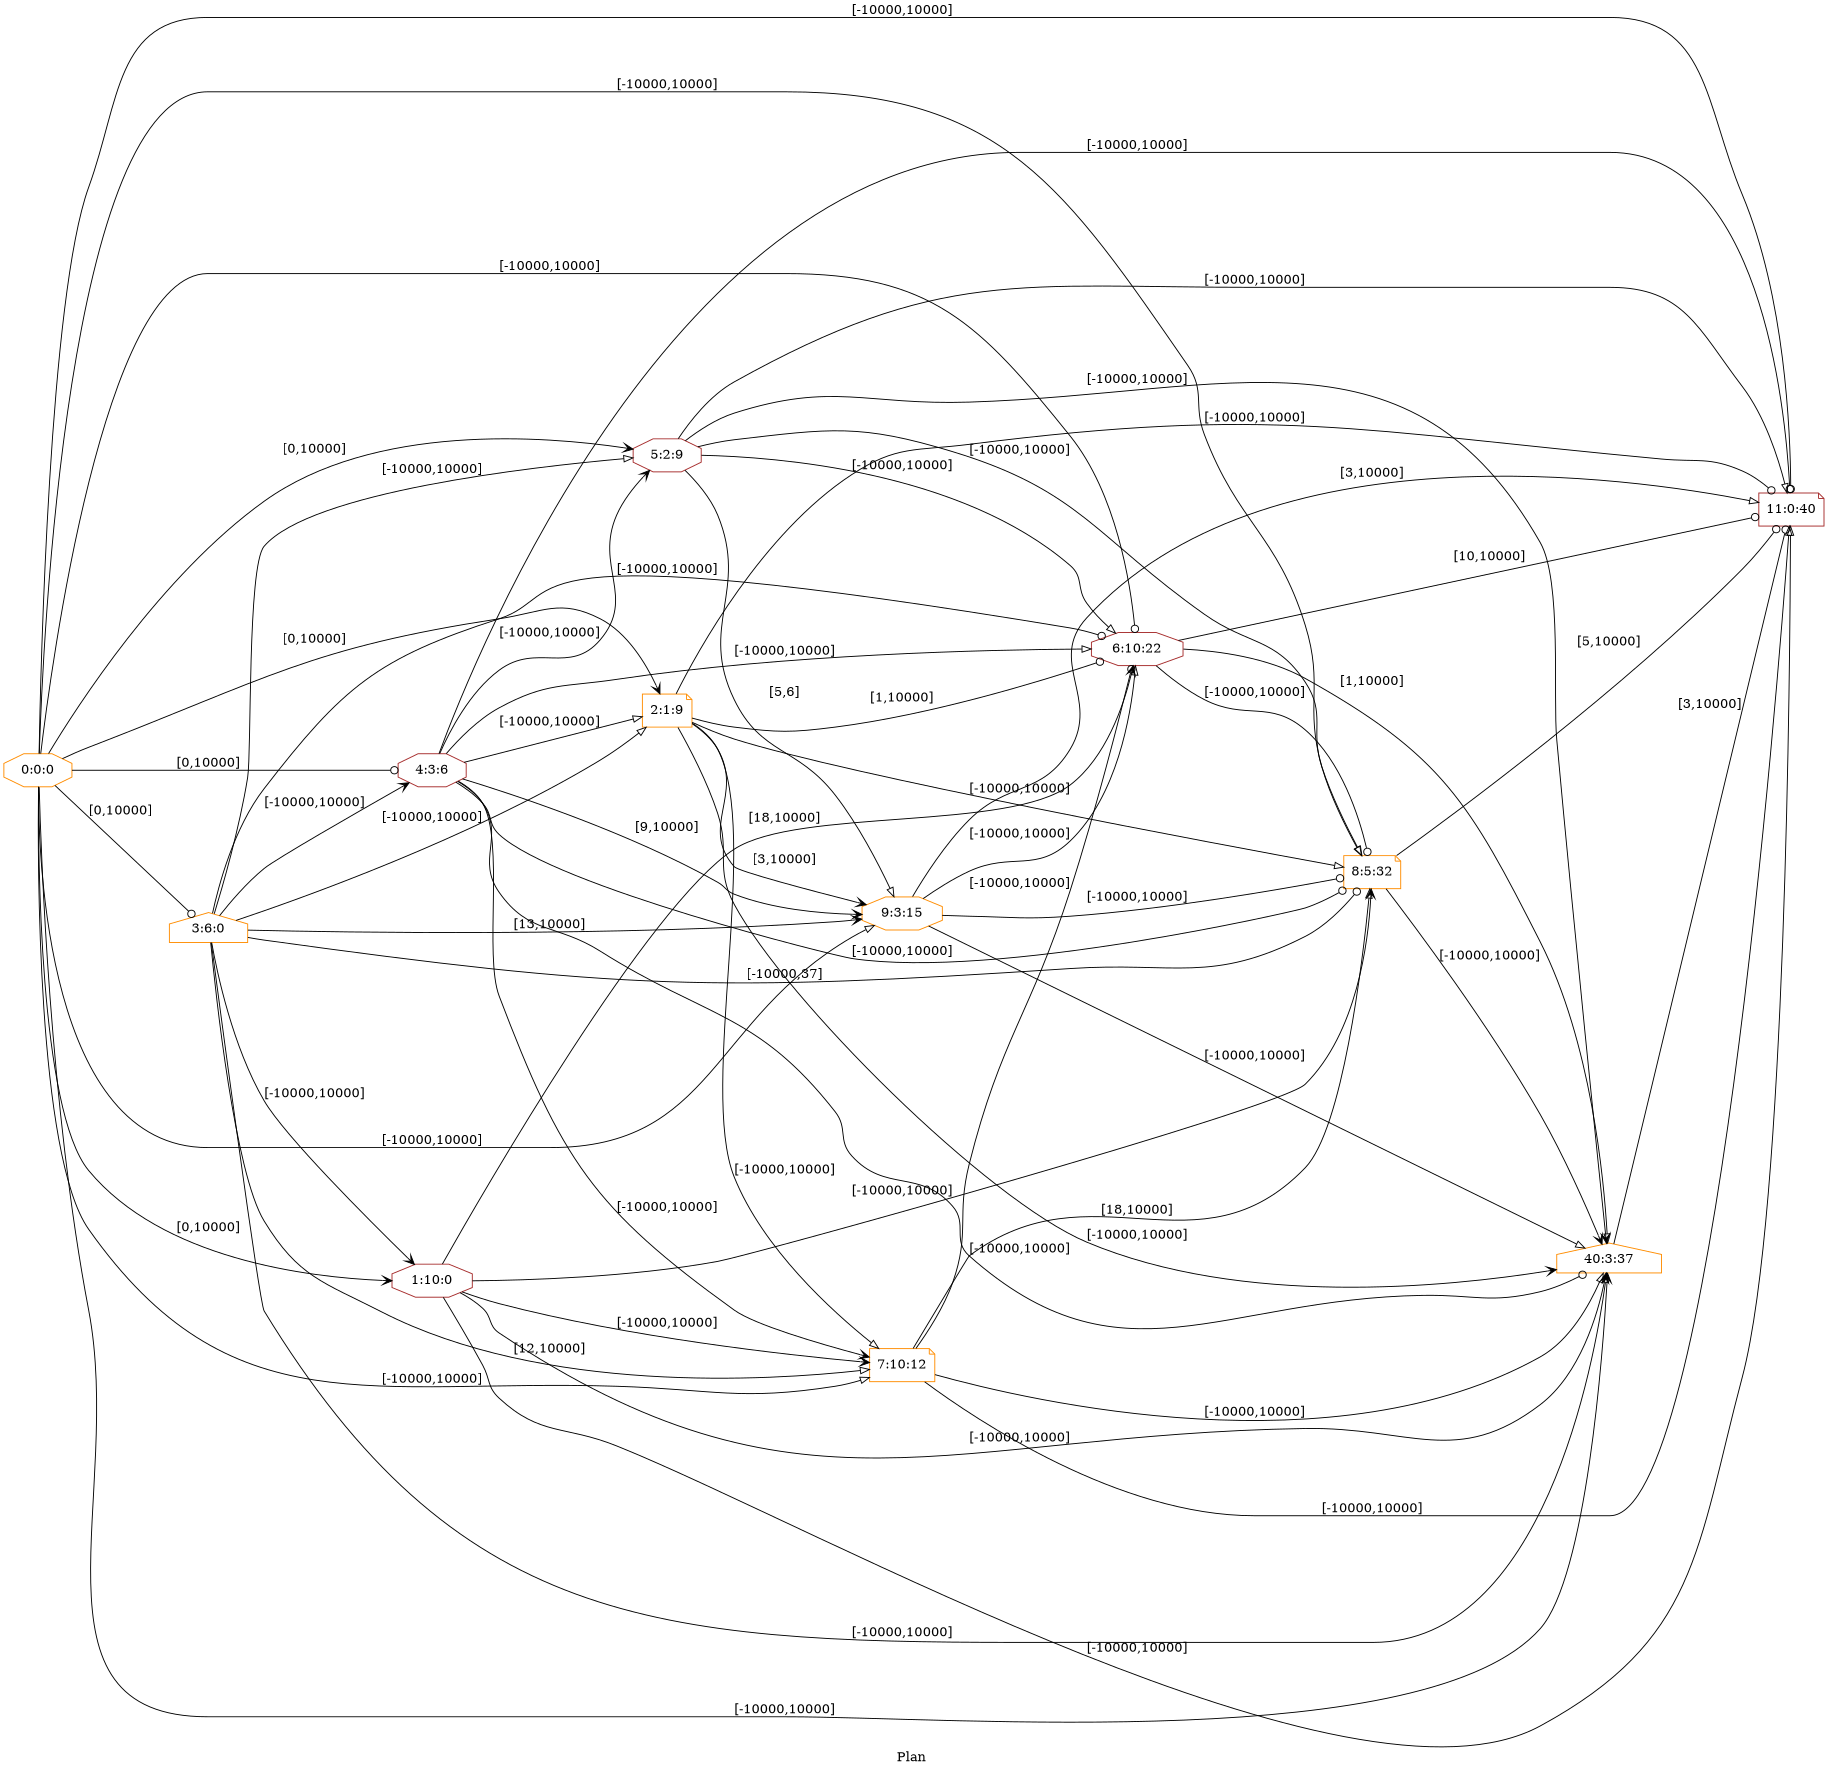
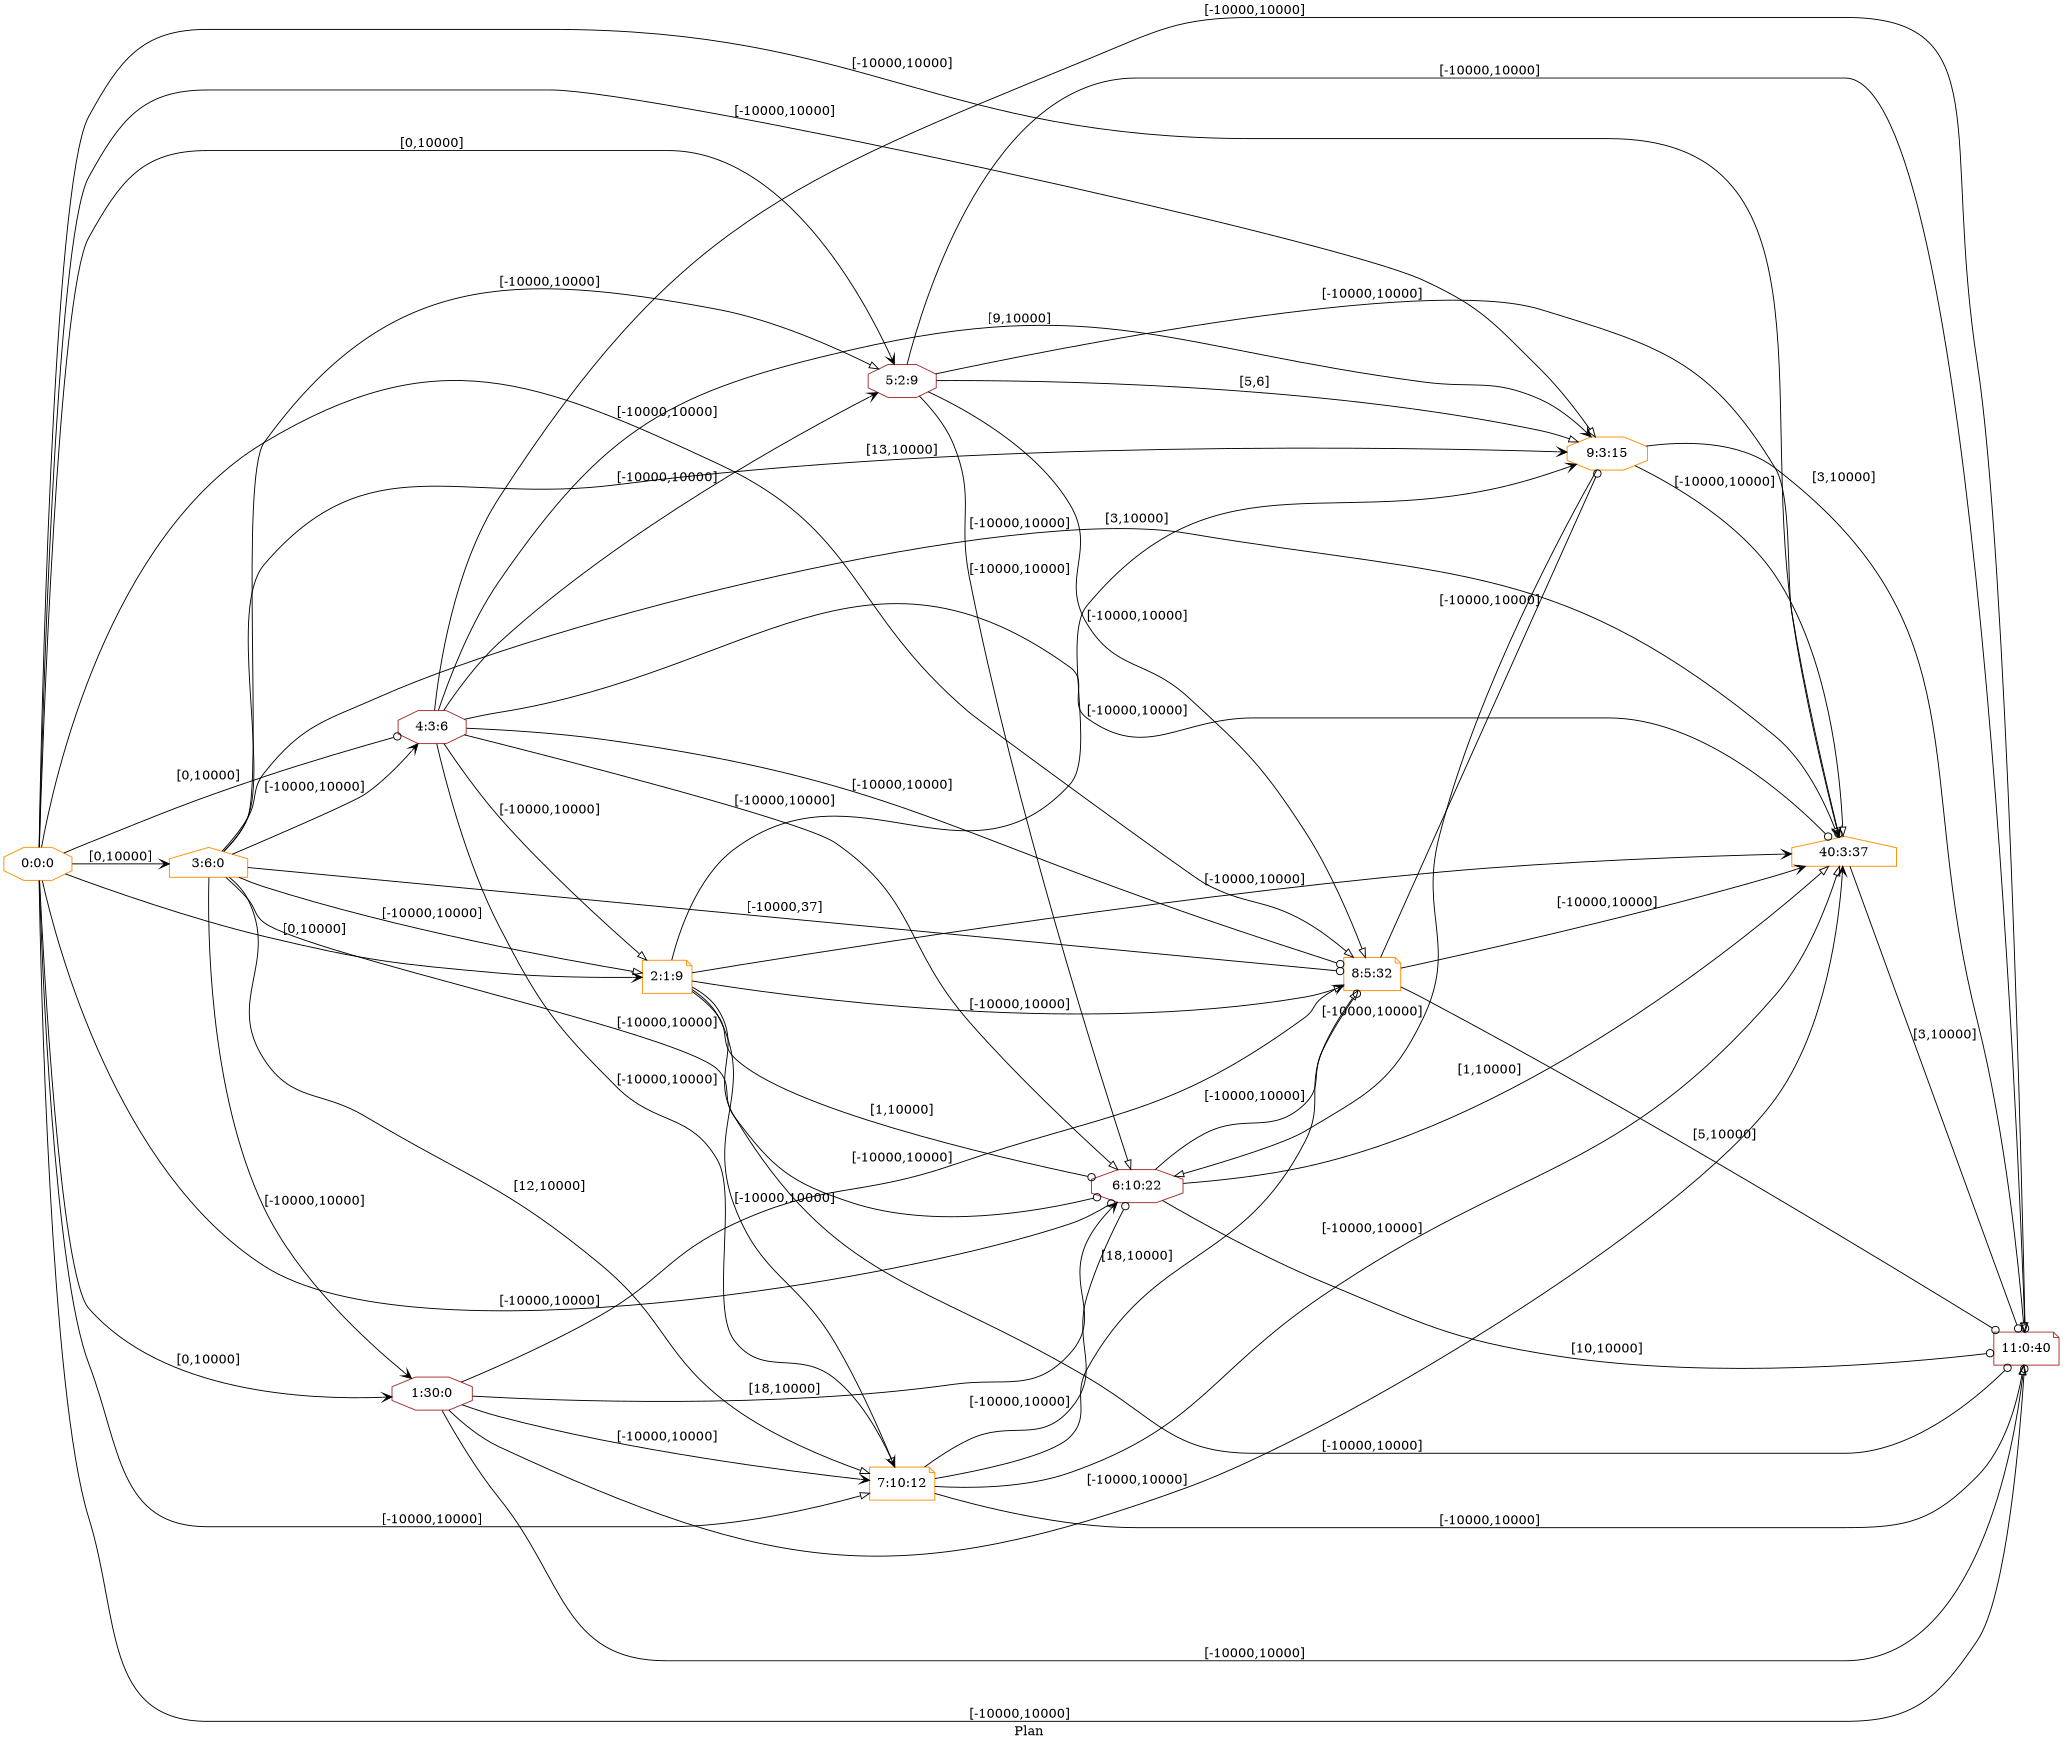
edge "5:2:9" -> "40:3:37": arrowhead vee -> odot
edge "0:0:0" -> "3:6:0": arrowhead odot -> vee
edge "9:3:15" -> "8:5:32": reversed
node "1:10:0": label "1:10:0" -> "1:30:0"
